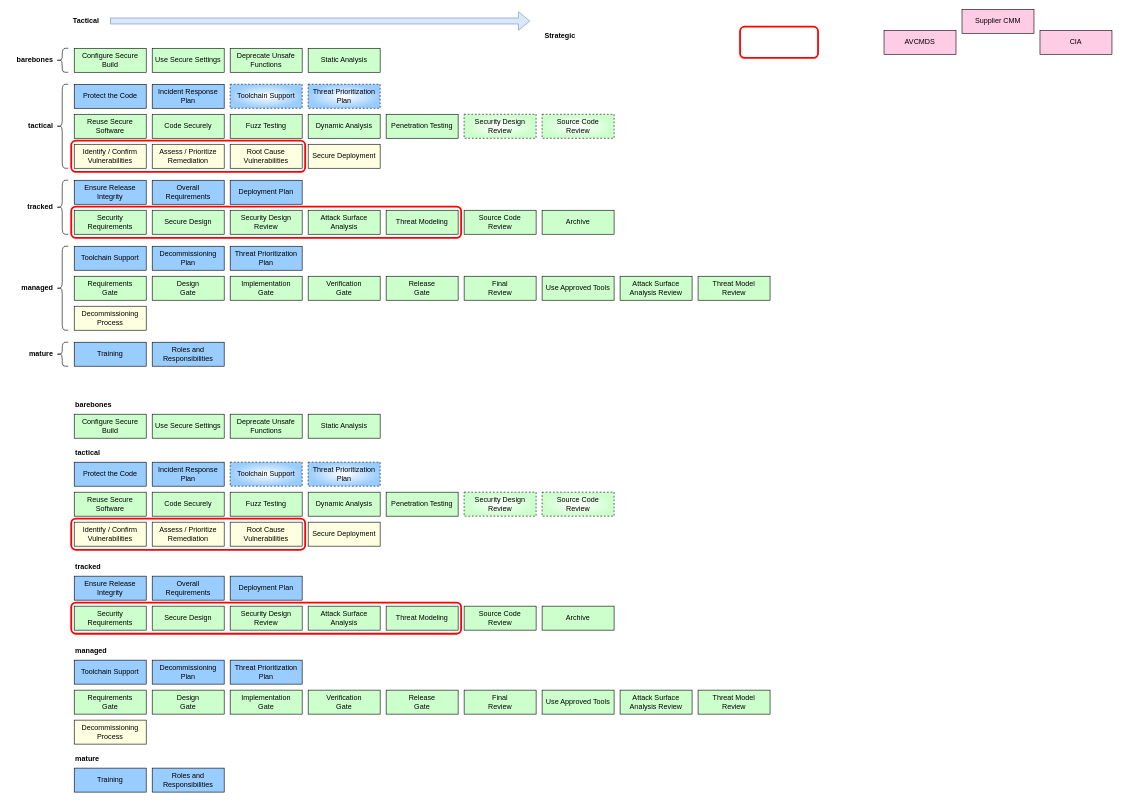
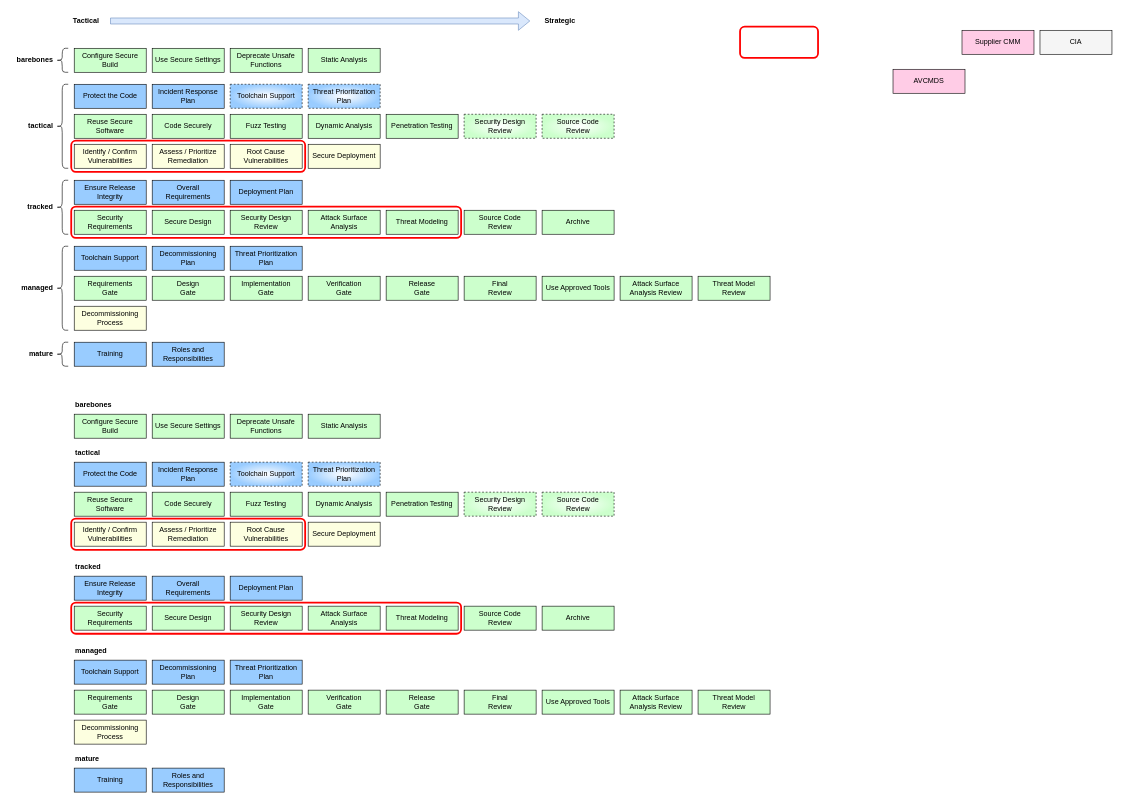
node "Supplier CMM": moved (998, 21) -> (998, 42)
node "Strategic": moved (560, 36) -> (560, 21)
node "AVCMDS": moved (920, 42) -> (929, 81)
node "CIA": fillcolor #ffcce6 -> #f5f5f5
